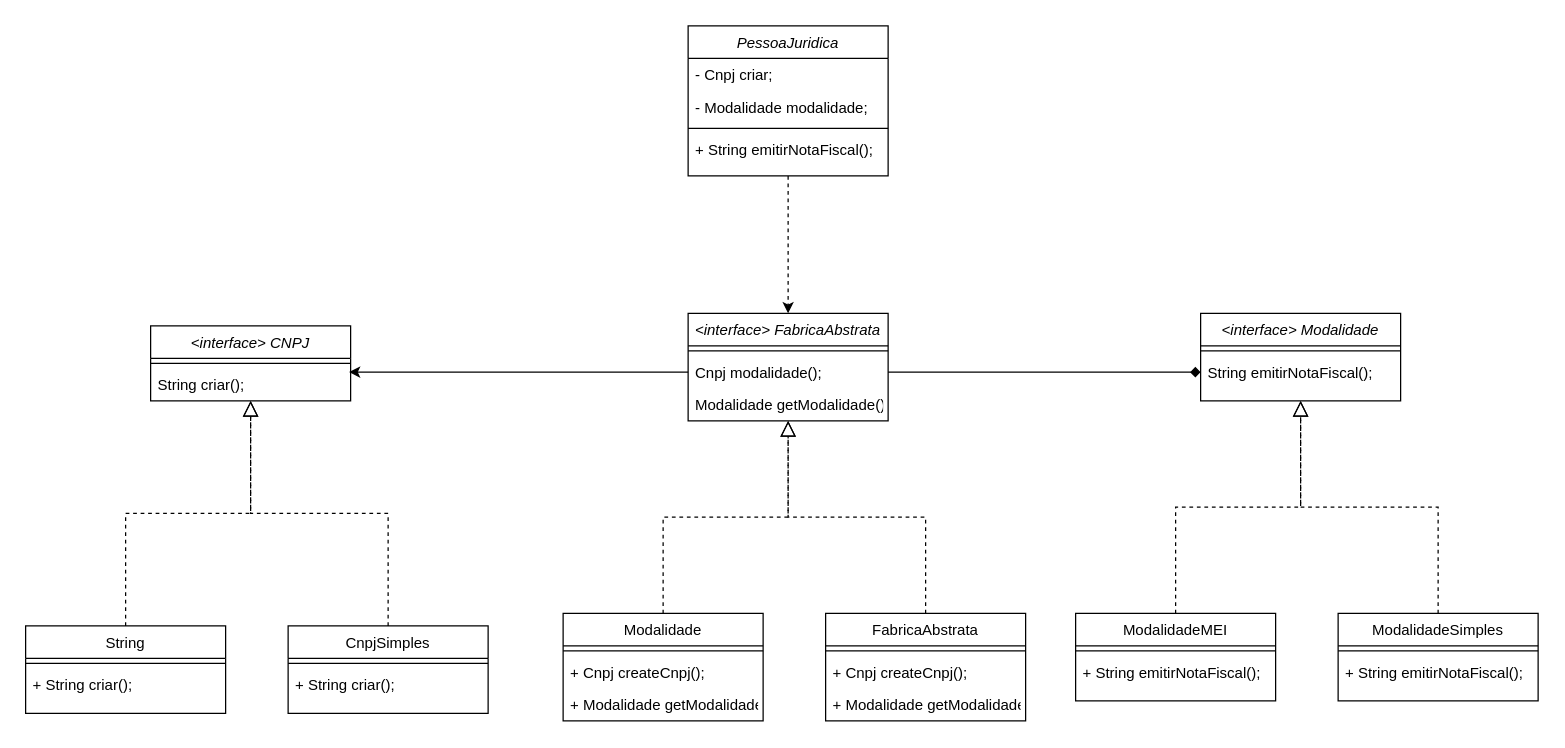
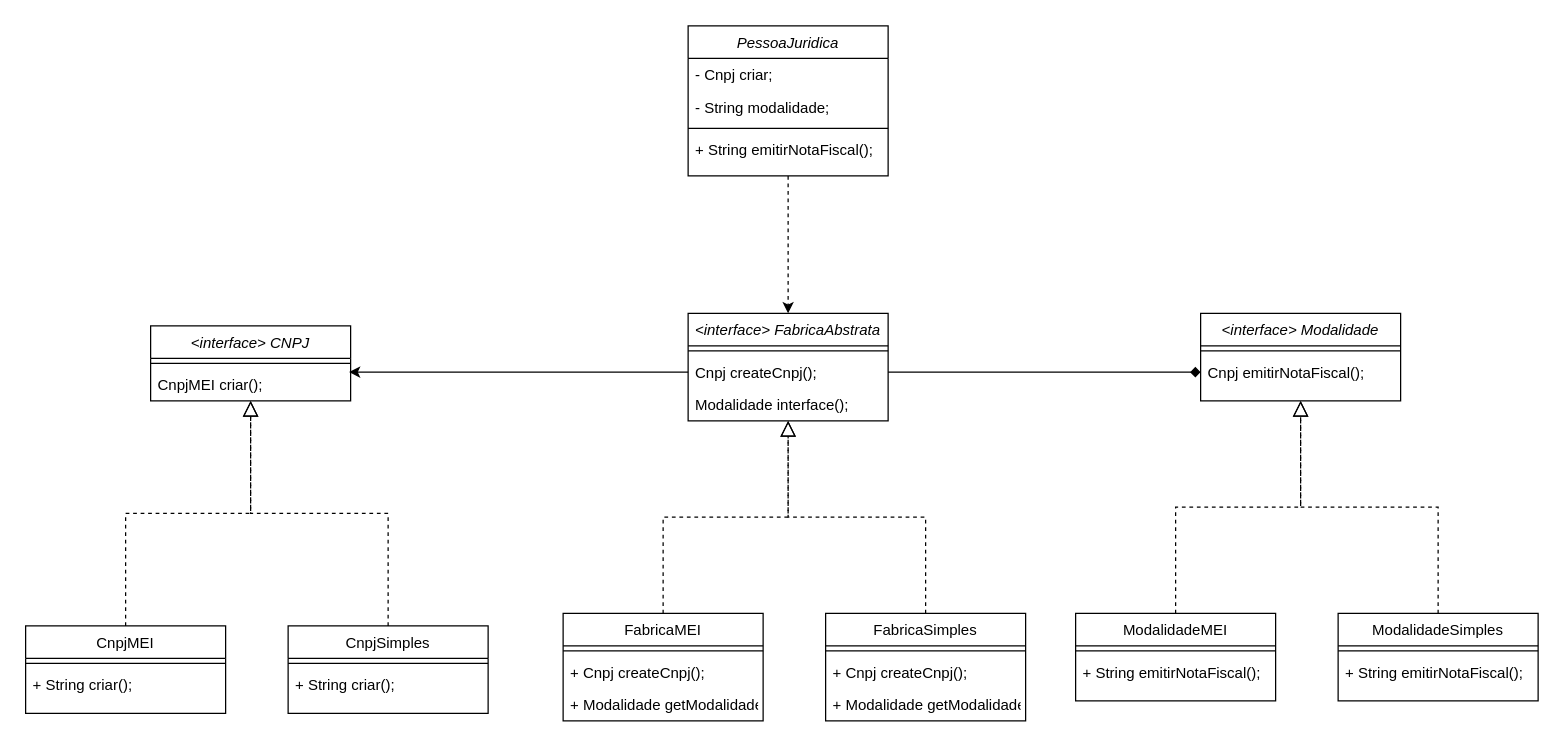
node "- Modalidade modalidade;": label "- Modalidade modalidade;" -> "- String modalidade;"
node "Cnpj modalidade();": label "Cnpj modalidade();" -> "Cnpj createCnpj();"
node "String emitirNotaFiscal();": label "String emitirNotaFiscal();" -> "Cnpj emitirNotaFiscal();"
node "String criar();": label "String criar();" -> "CnpjMEI criar();"
node "Modalidade getModalidade();": label "Modalidade getModalidade();" -> "Modalidade interface();"
node "Modalidade": label "Modalidade" -> "FabricaMEI"
node "FabricaAbstrata": label "FabricaAbstrata" -> "FabricaSimples"
node "String": label "String" -> "CnpjMEI"
